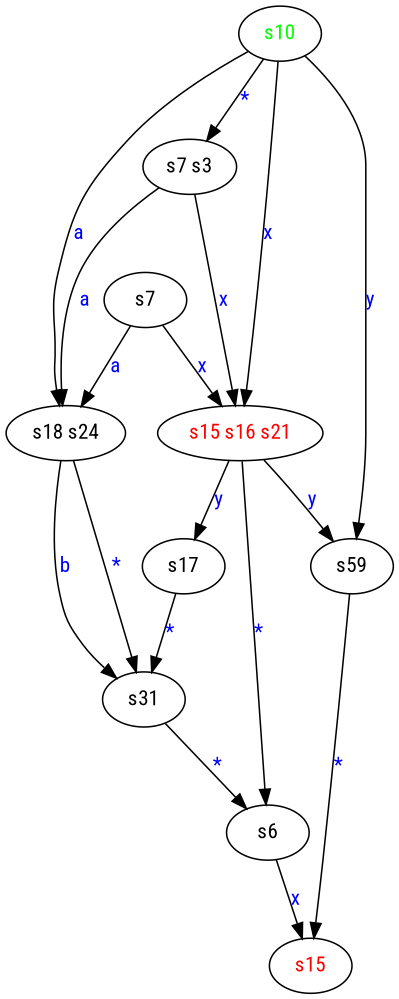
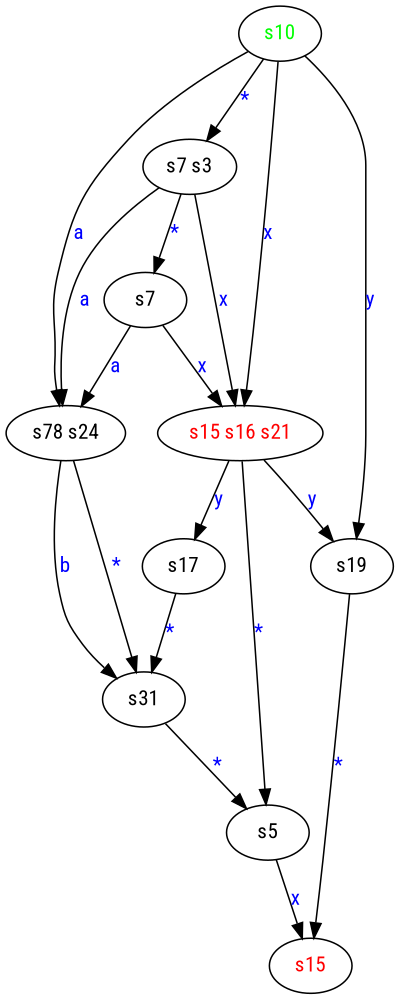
edge "s7 s3" -> "s7": added, label "*"
node "s18 s24": label "s18 s24" -> "s78 s24"
node "s59": label "s59" -> "s19"
node "s6": label "s6" -> "s5"
